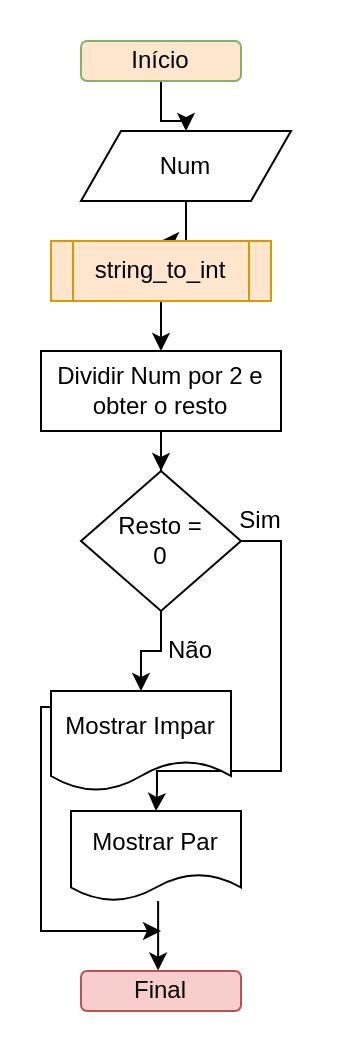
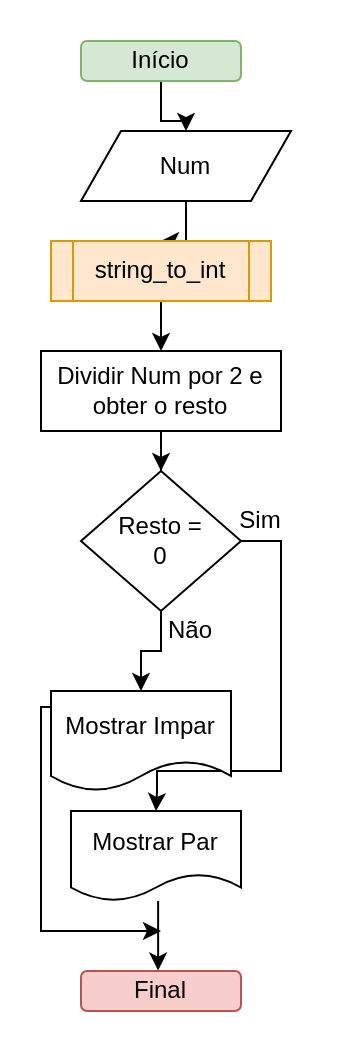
node "Início": fillcolor #ffe6cc -> #d5e8d4
node "Não": moved (191, 651) -> (191, 631)
